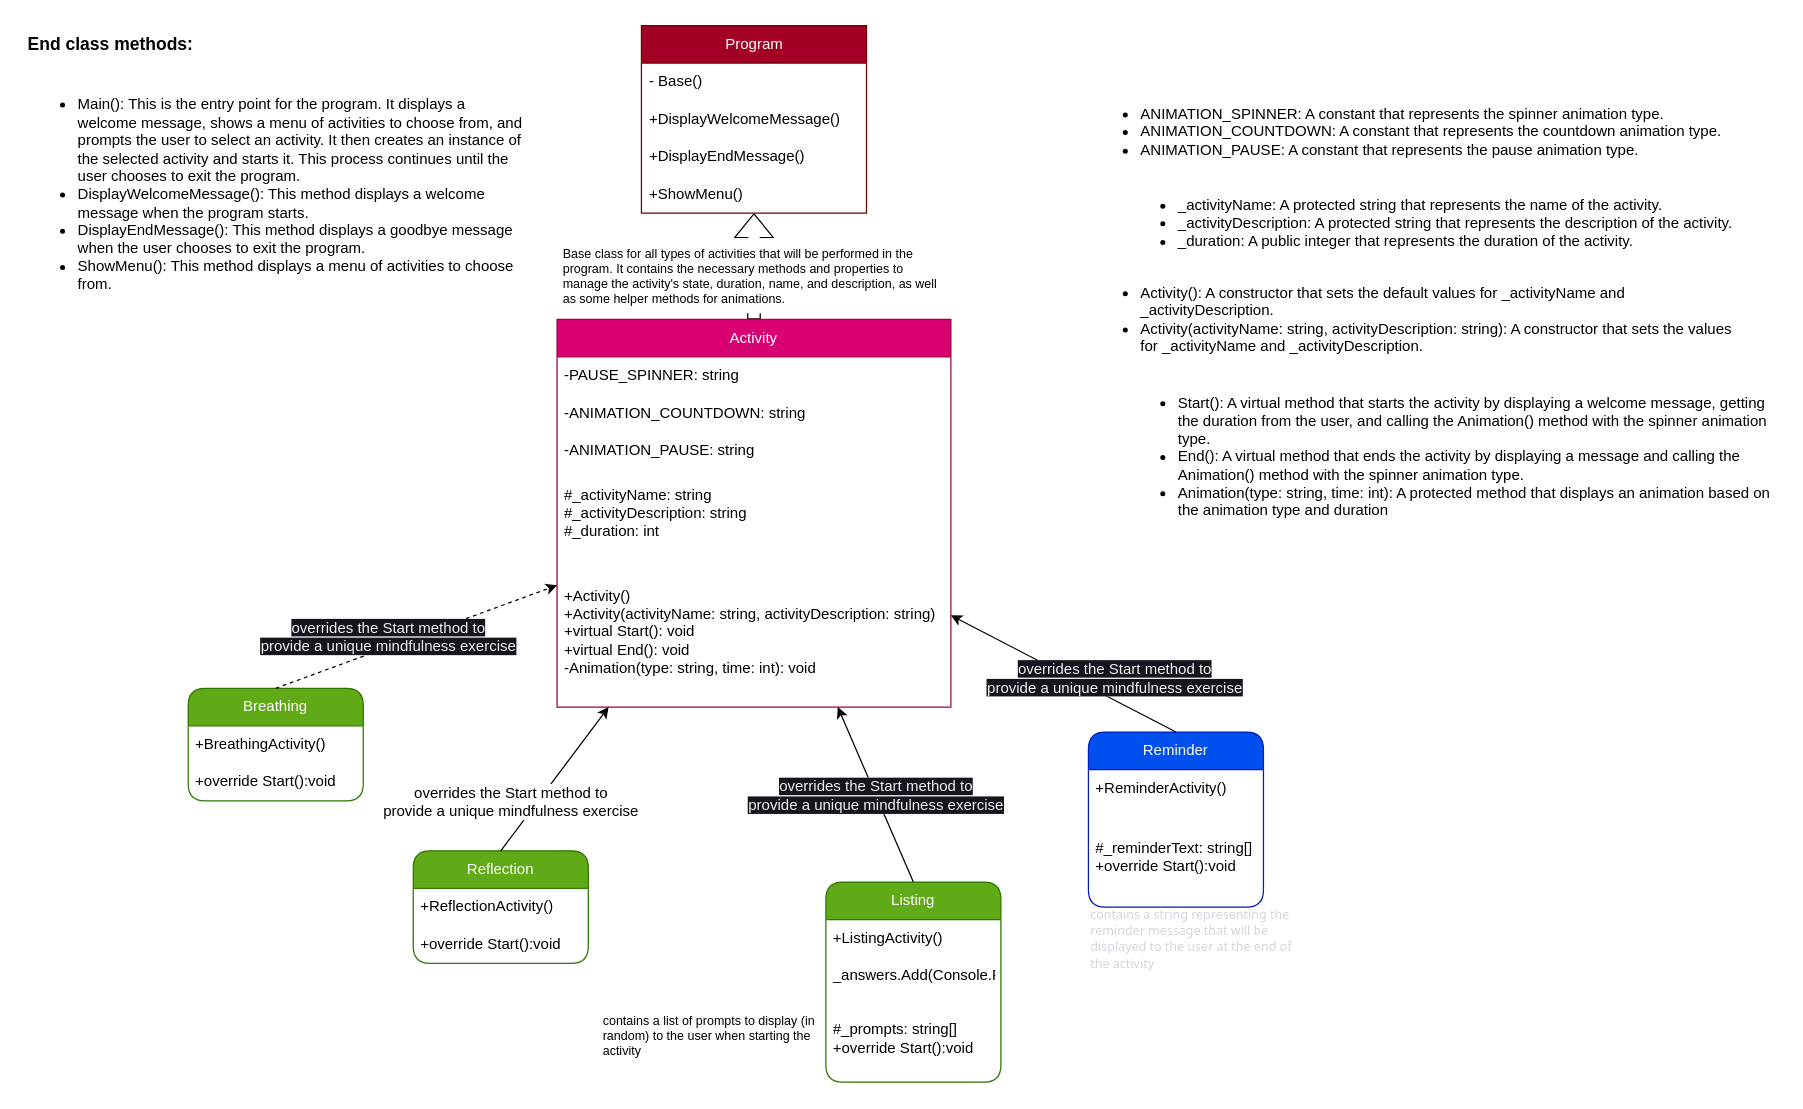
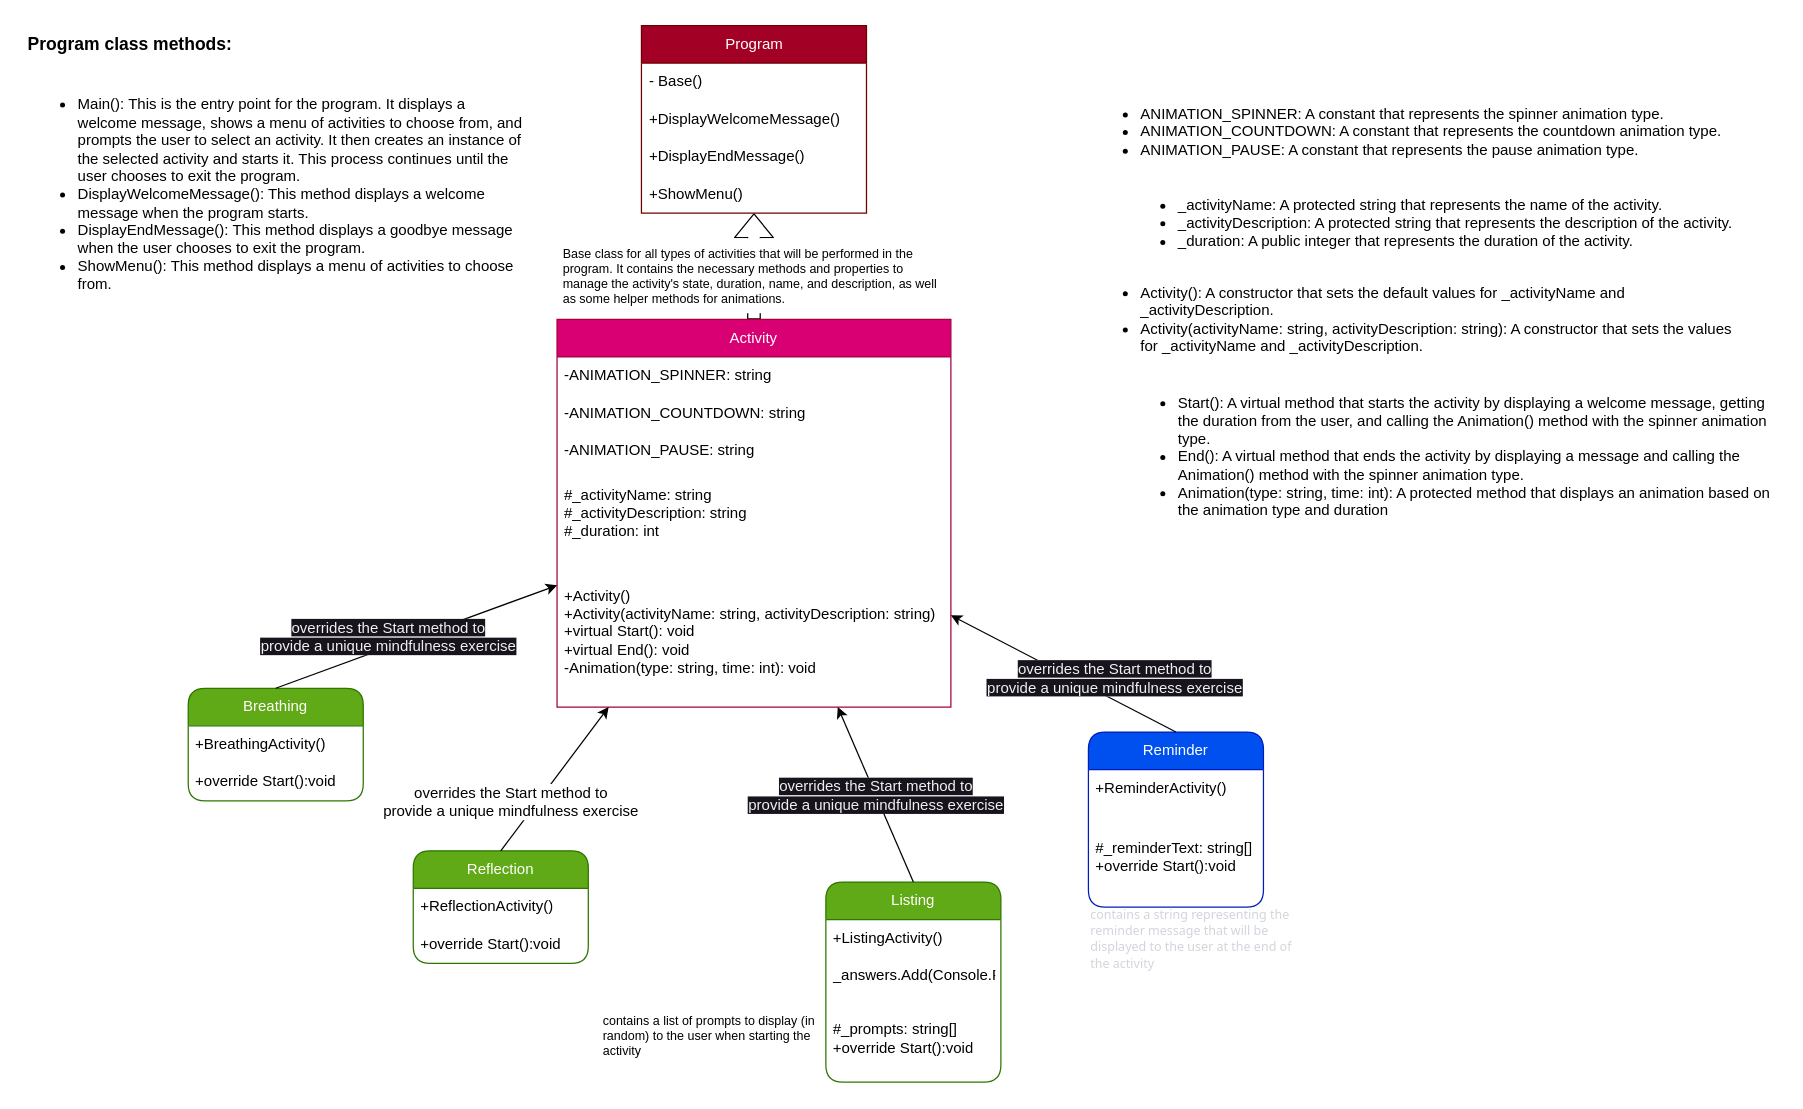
node "End class methods:": label "End class methods:" -> "Program class methods:"
node "-PAUSE_SPINNER: string": label "-PAUSE_SPINNER: string" -> "-ANIMATION_SPINNER: string"
edge "Breathing" -> "Activity": style dashed -> solid
